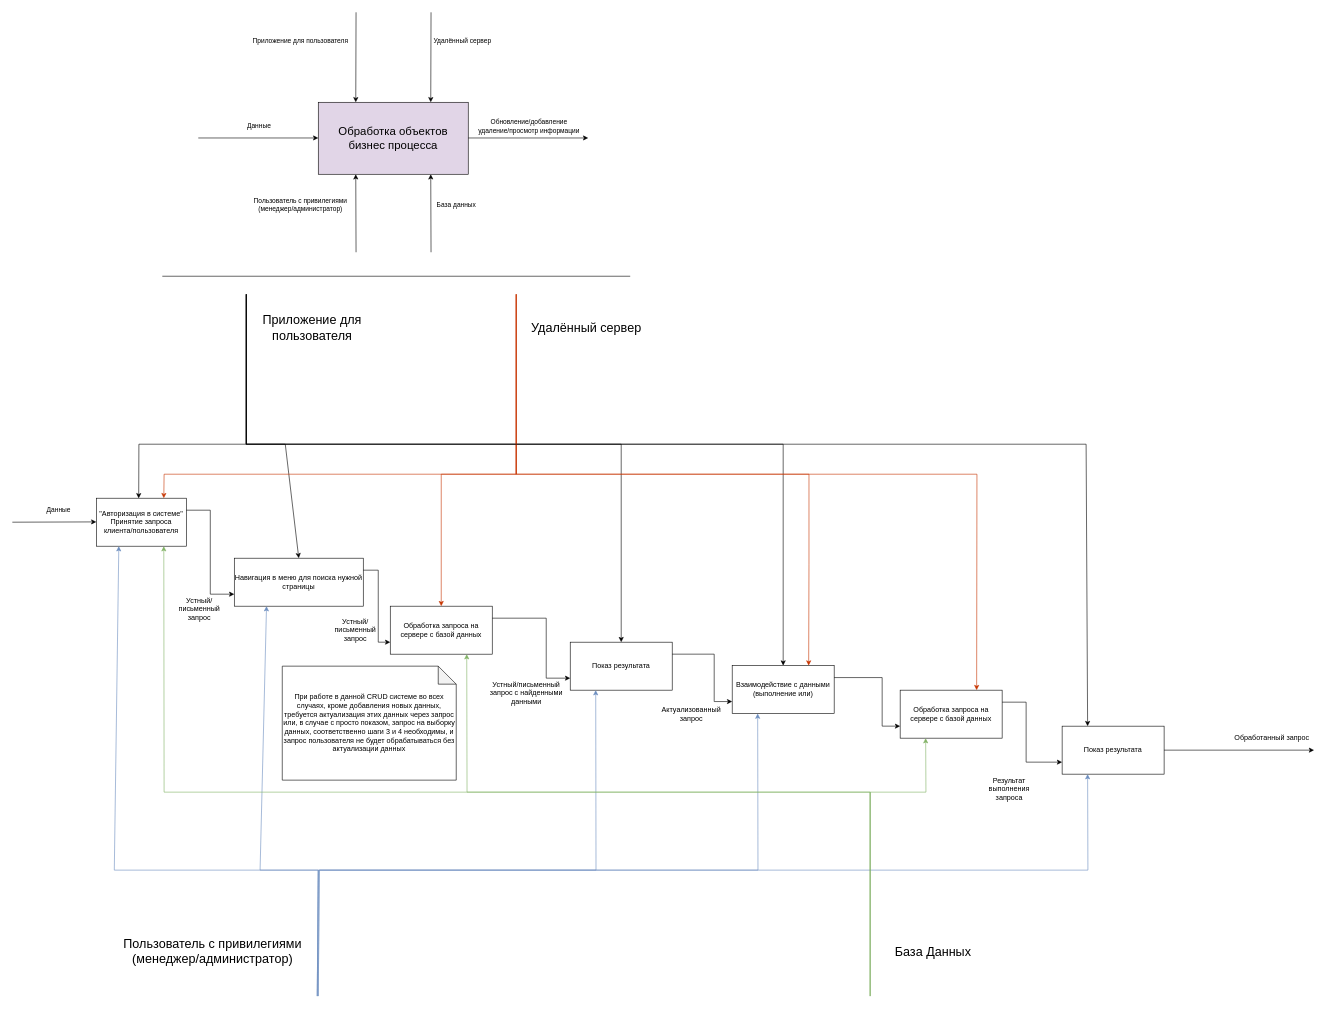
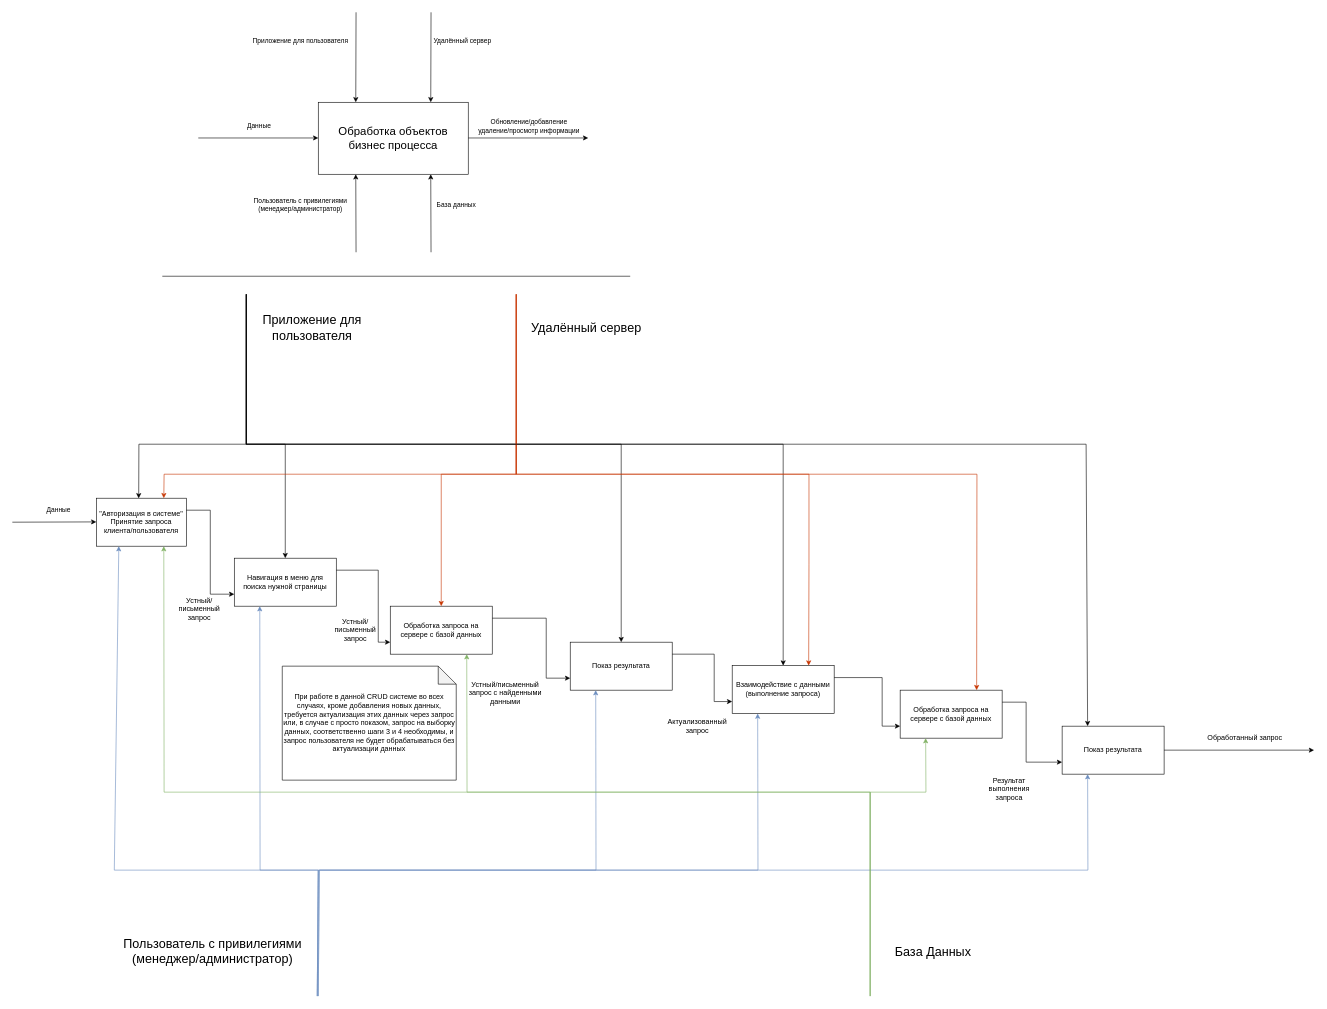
node "Обработка объектов бизнес процесса": fillcolor #e1d5e7 -> #ffffff
node "Навигация в меню для поиска нужной страницы": size 129x48 -> 102x48
node "Взаимодействие с данными (выполнение или)": label "Взаимодействие с данными (выполнение или)" -> "Взаимодействие с данными (выполнение запроса)"
node "Устный/письменный запрос с найденными данными": moved (527, 693) -> (506, 693)
node "Актуализованный запрос": moved (692, 714) -> (698, 726)
node "Обработанный запрос": moved (1272, 738) -> (1245, 738)
